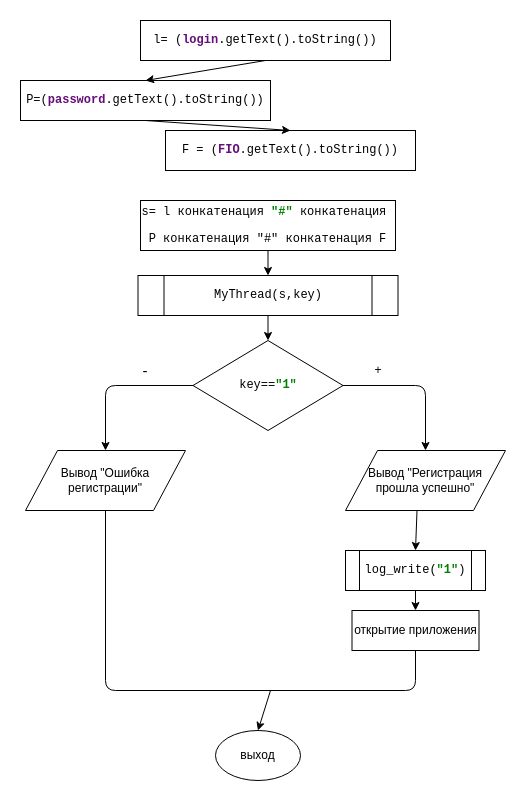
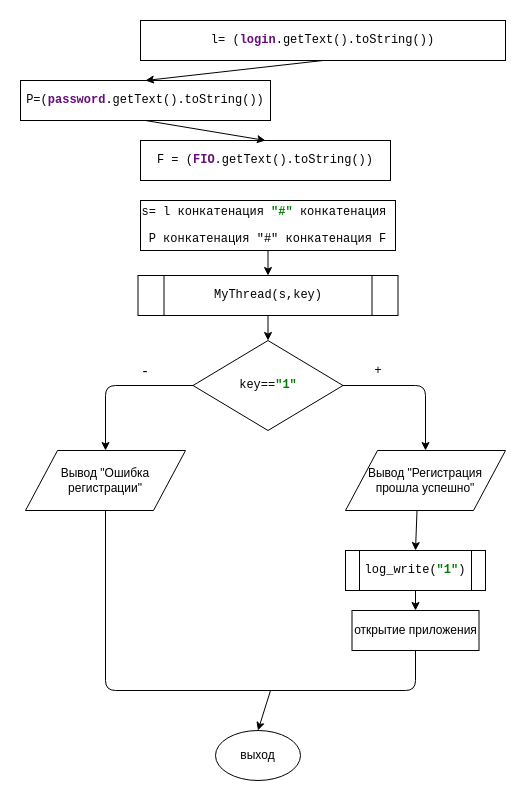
node "l= (login.getText().toString())": size 250x40 -> 365x40
node "F = (FIO.getText().toString())": moved (291, 151) -> (266, 161)
